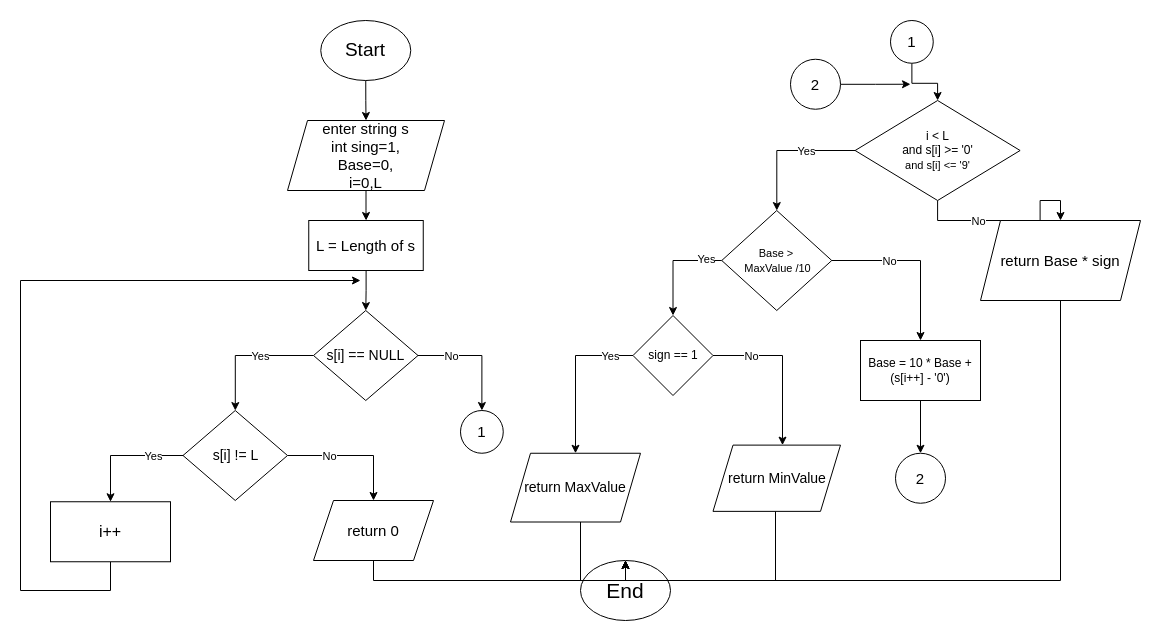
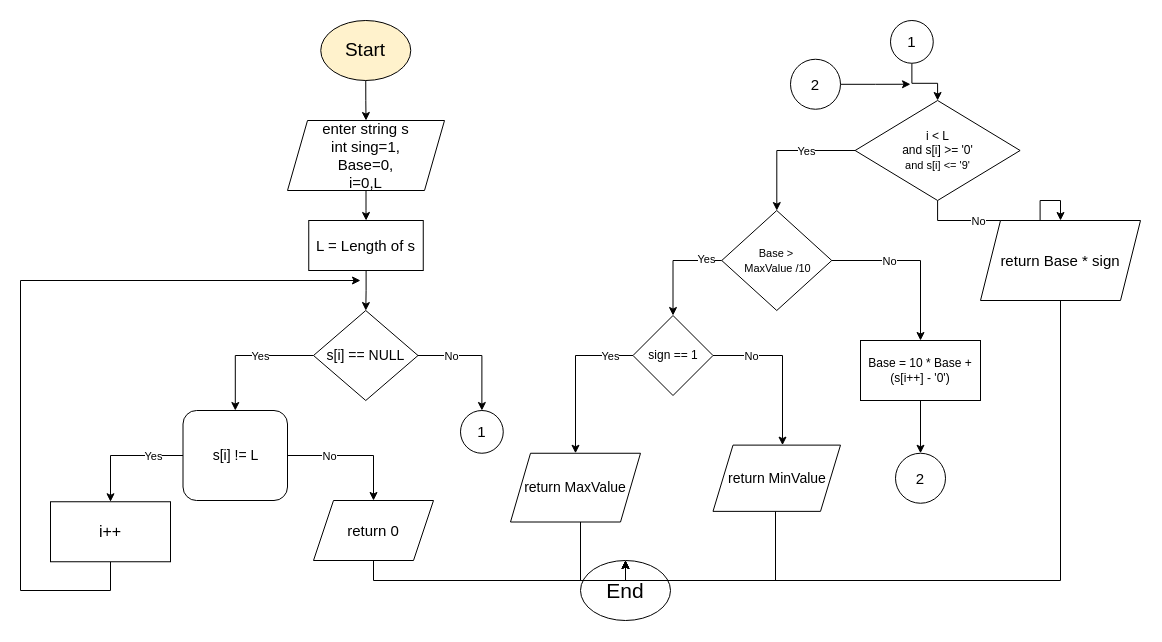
node "Start": fillcolor #ffffff -> #fff2cc
node "s[i] != L": shape diamond -> rounded rectangle
